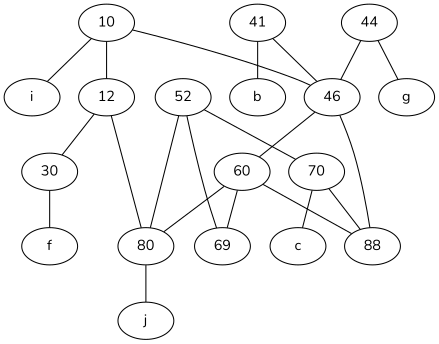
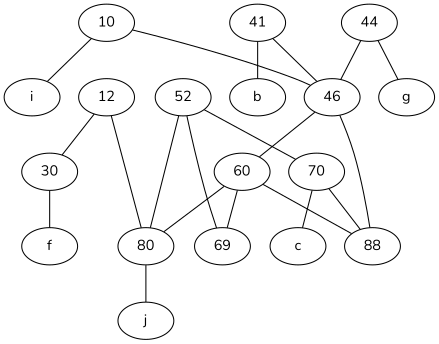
edge "10" -- "12": removed
